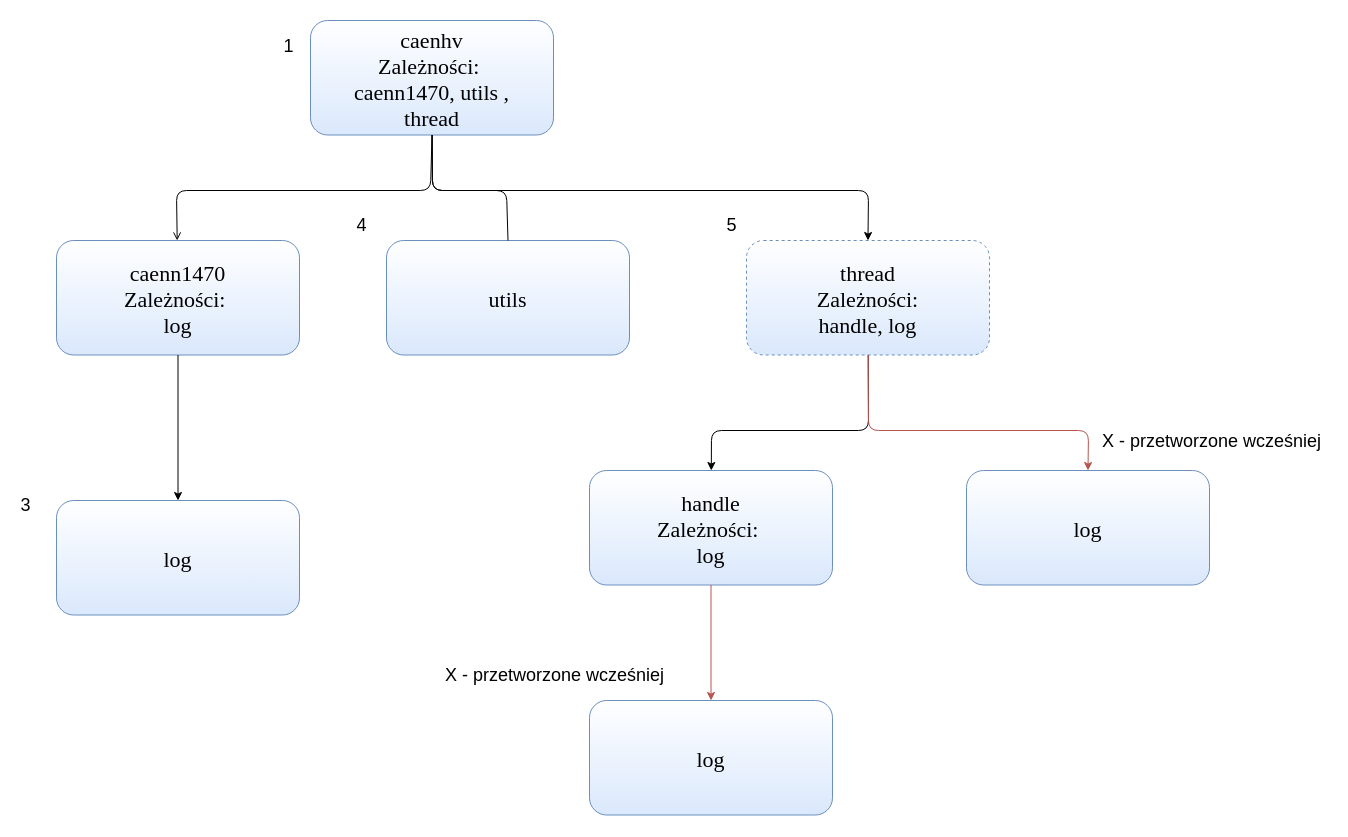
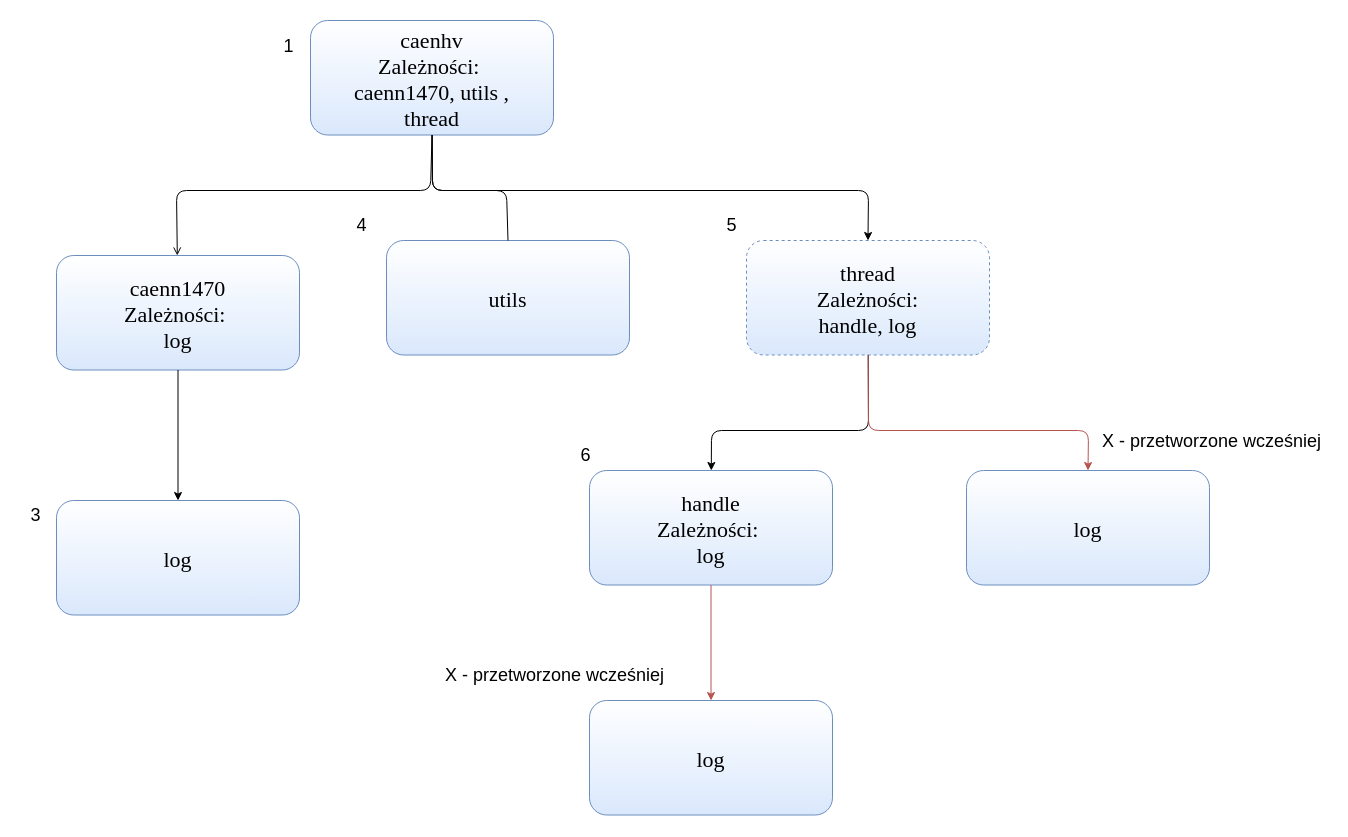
node "caenn1470 Zależności: log": moved (178, 298) -> (178, 313)
node "6": added
node "3": moved (26, 506) -> (36, 516)
